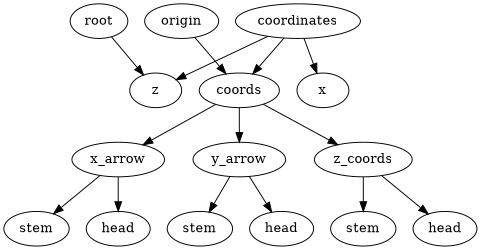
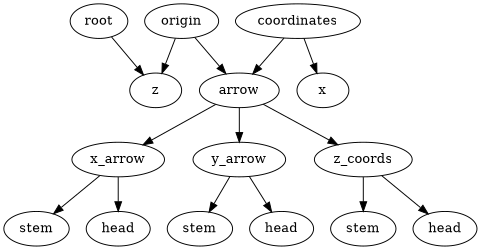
edge "coordinates" -> "z": now "origin" -> "z"
node "coords": label "coords" -> "arrow"
